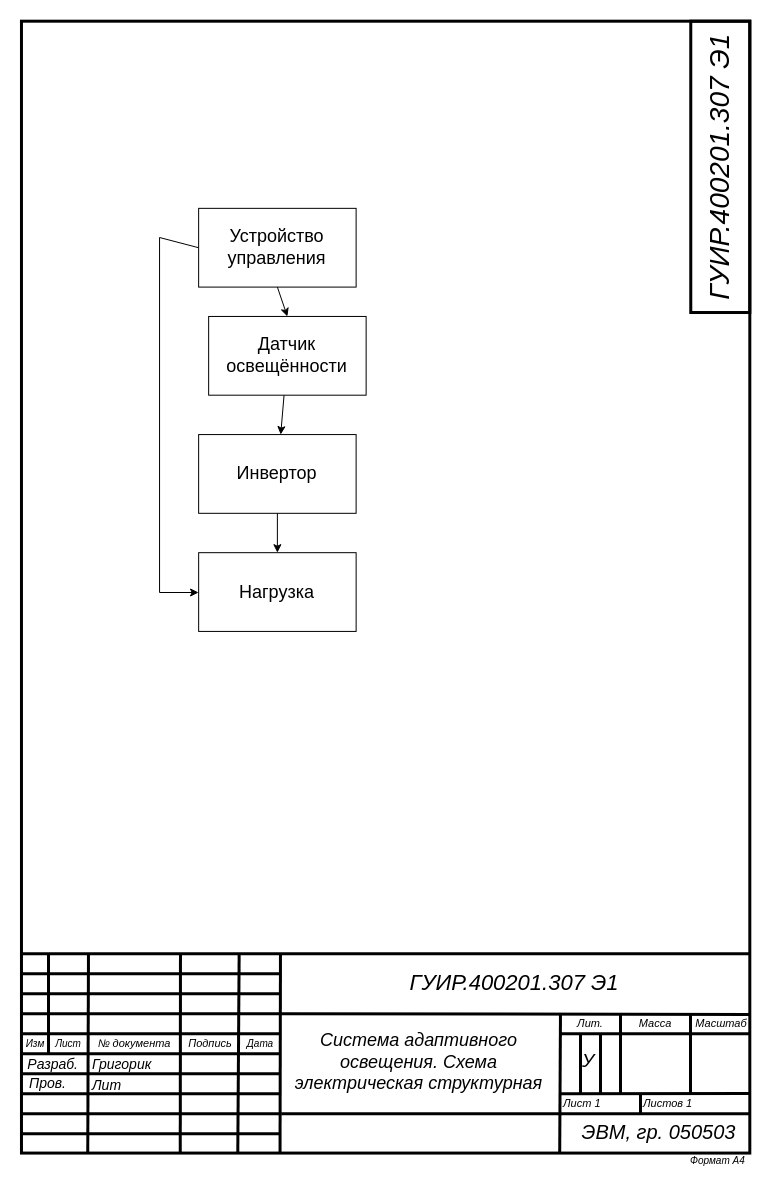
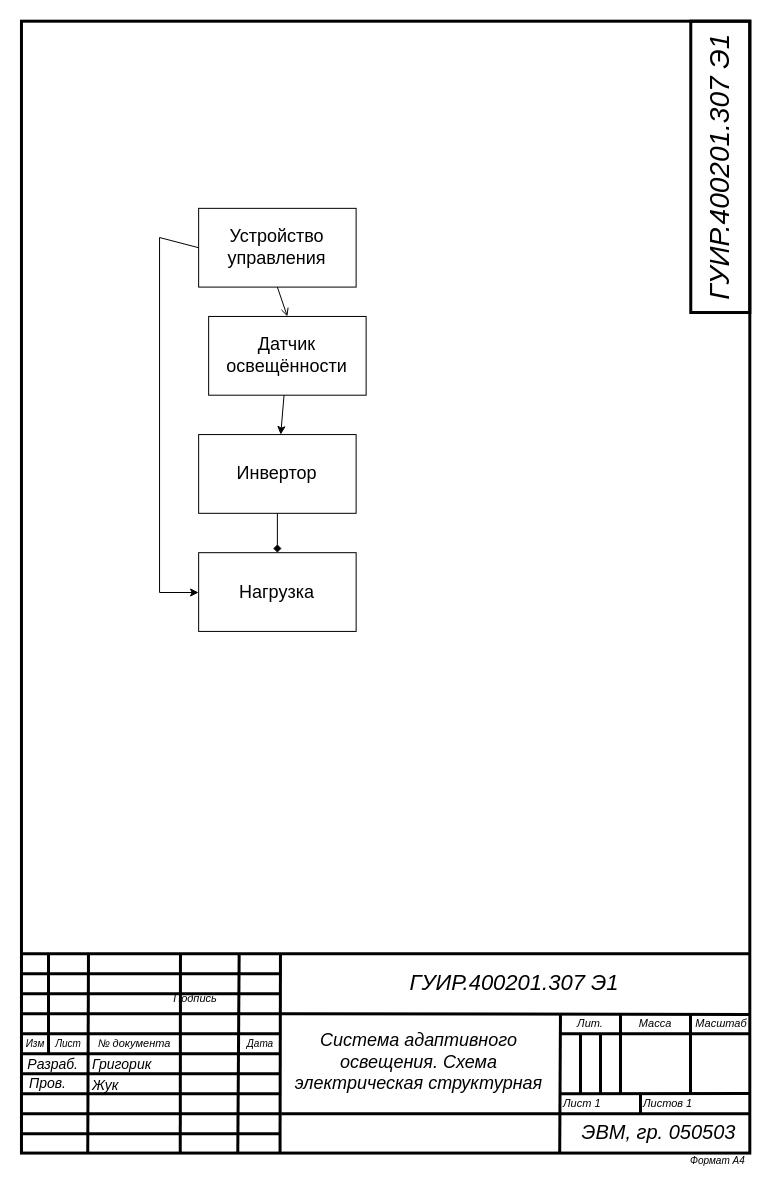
edge "Устройство управления" -> "Датчик освещённости": arrowhead classic -> open
edge "Инвертор" -> "Нагрузка": arrowhead classic -> diamond
node "Подпись": moved (210, 1044) -> (195, 999)
node "У": removed
node "Лит": label "Лит" -> "Жук"
